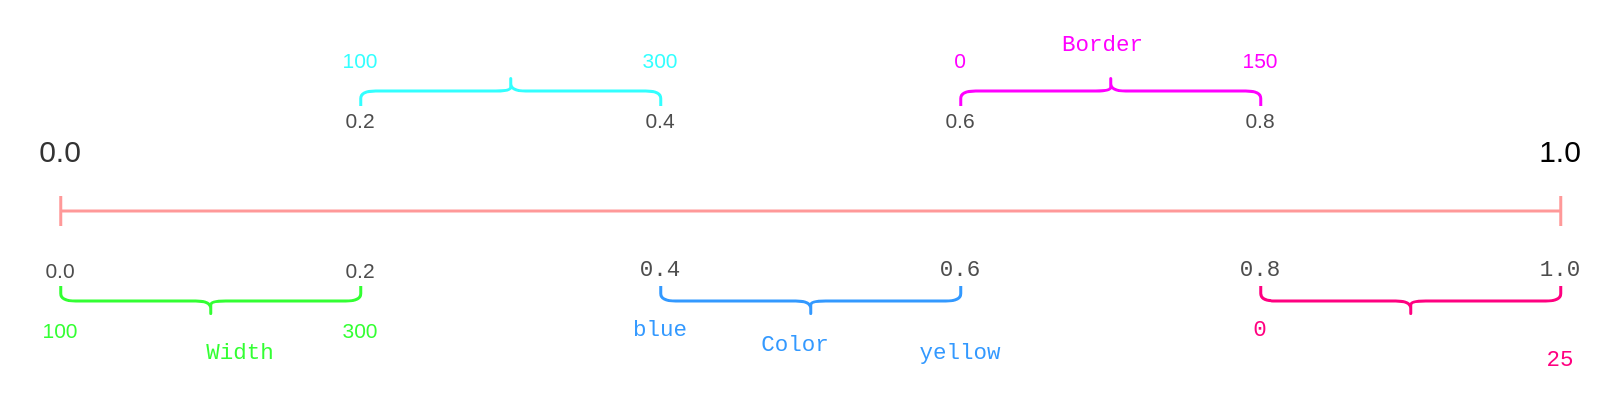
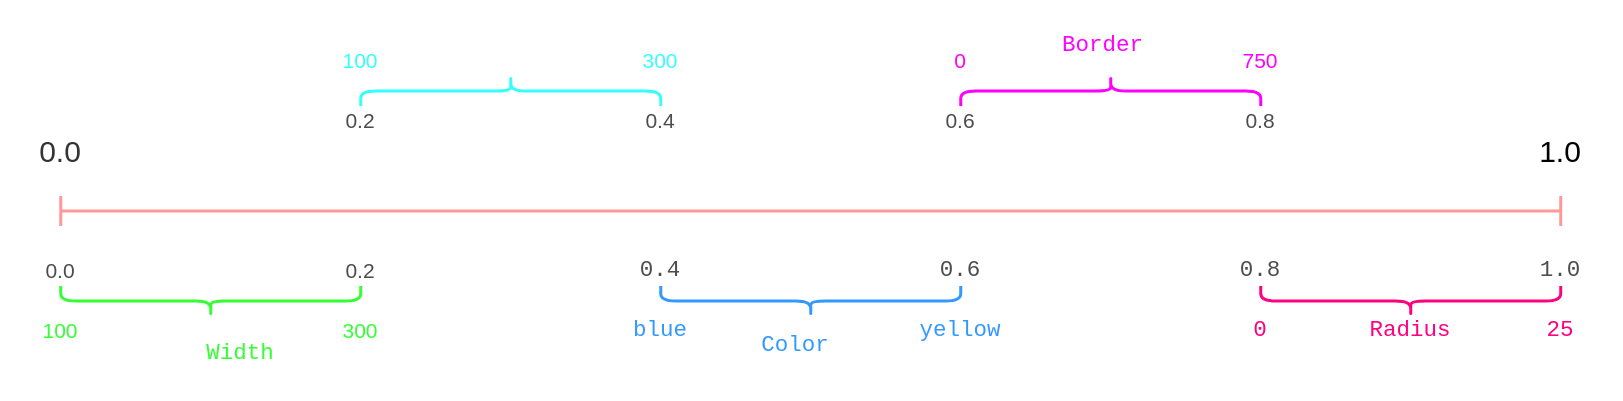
node "150": label "150" -> "750"
node "Radius": added
node "yellow": moved (961, 353) -> (961, 331)
node "25": moved (1561, 361) -> (1561, 331)
